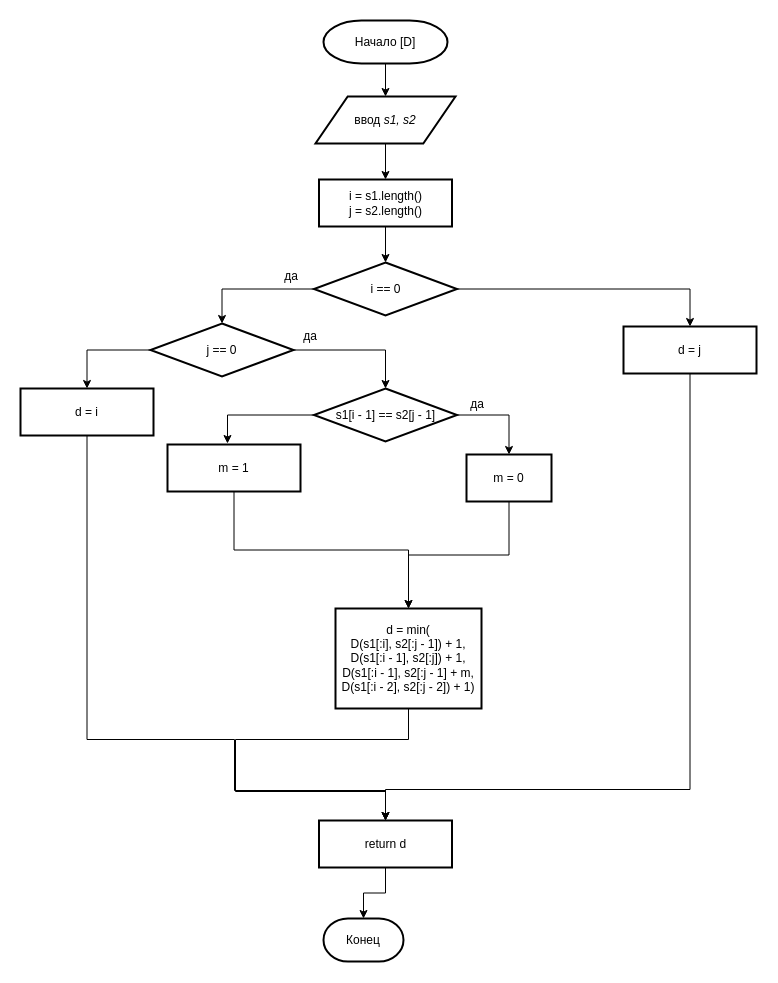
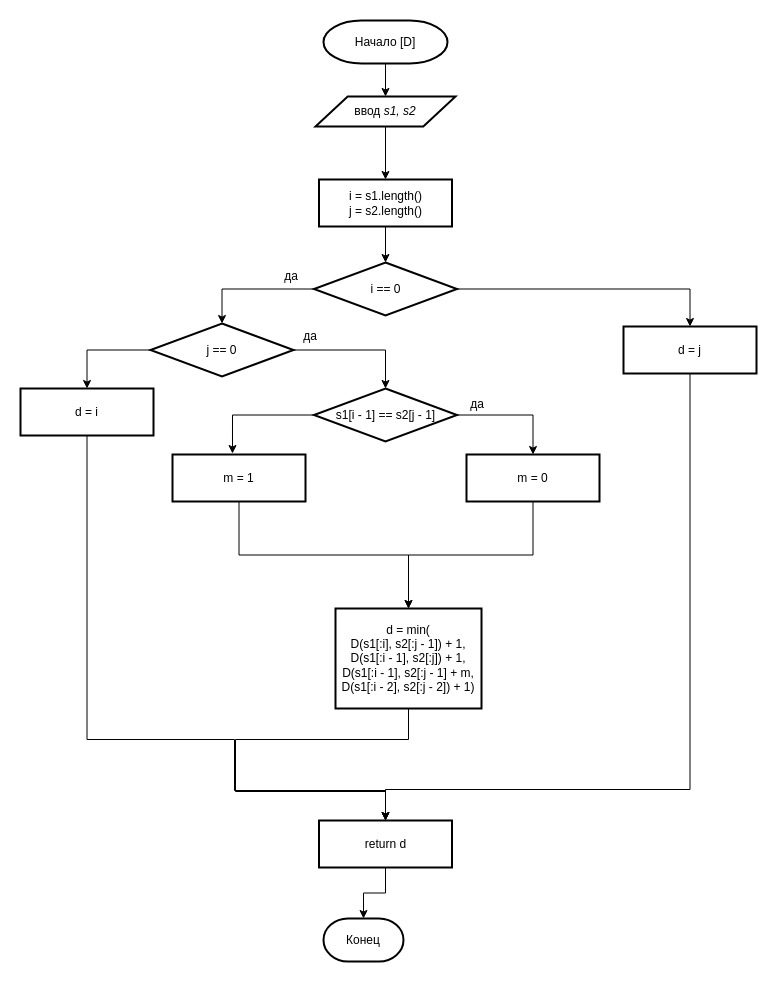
node "ввод s1, s2": size 140x47 -> 140x30
node "m = 1": moved (234, 468) -> (239, 478)
node "m = 0": size 85x47 -> 133x47
